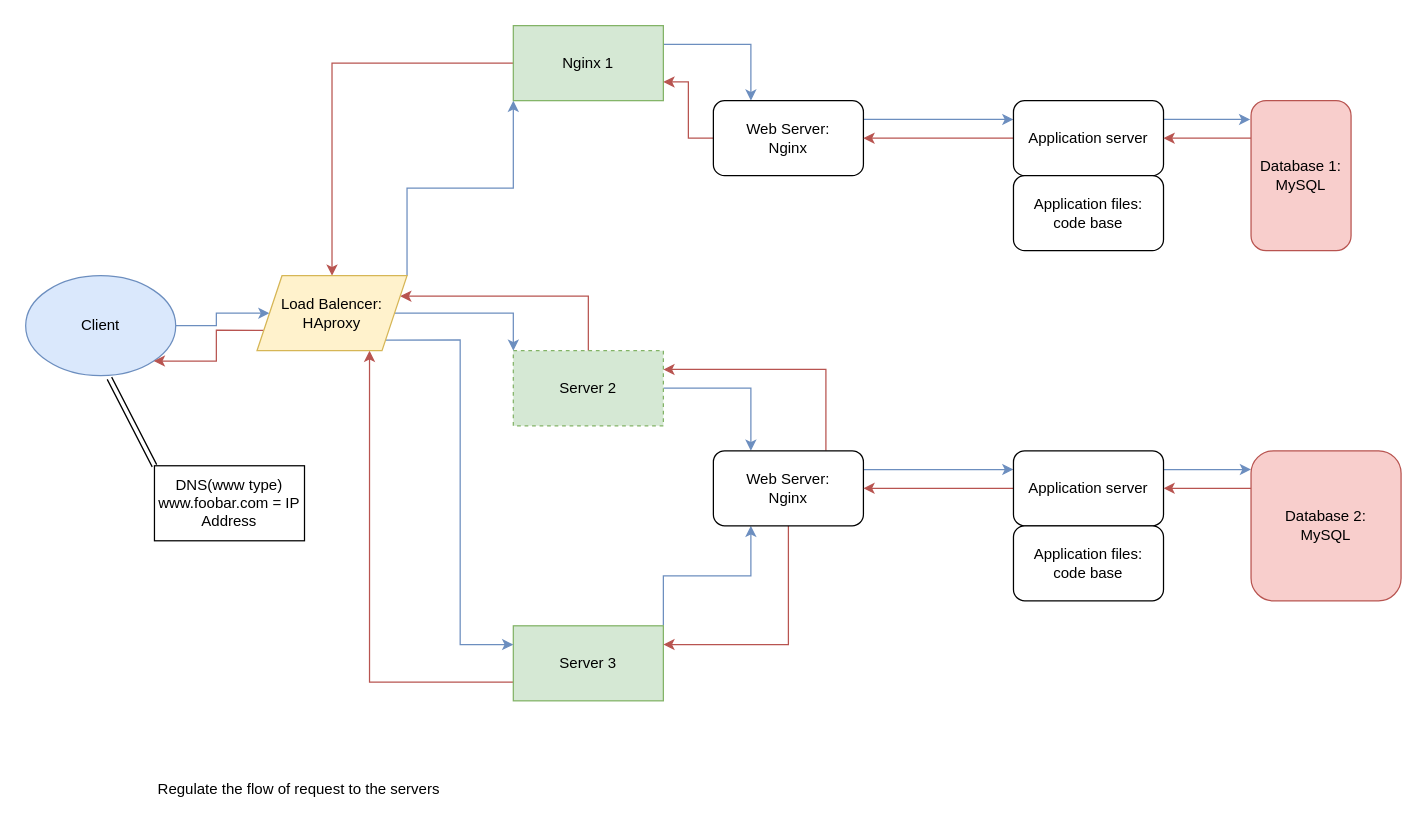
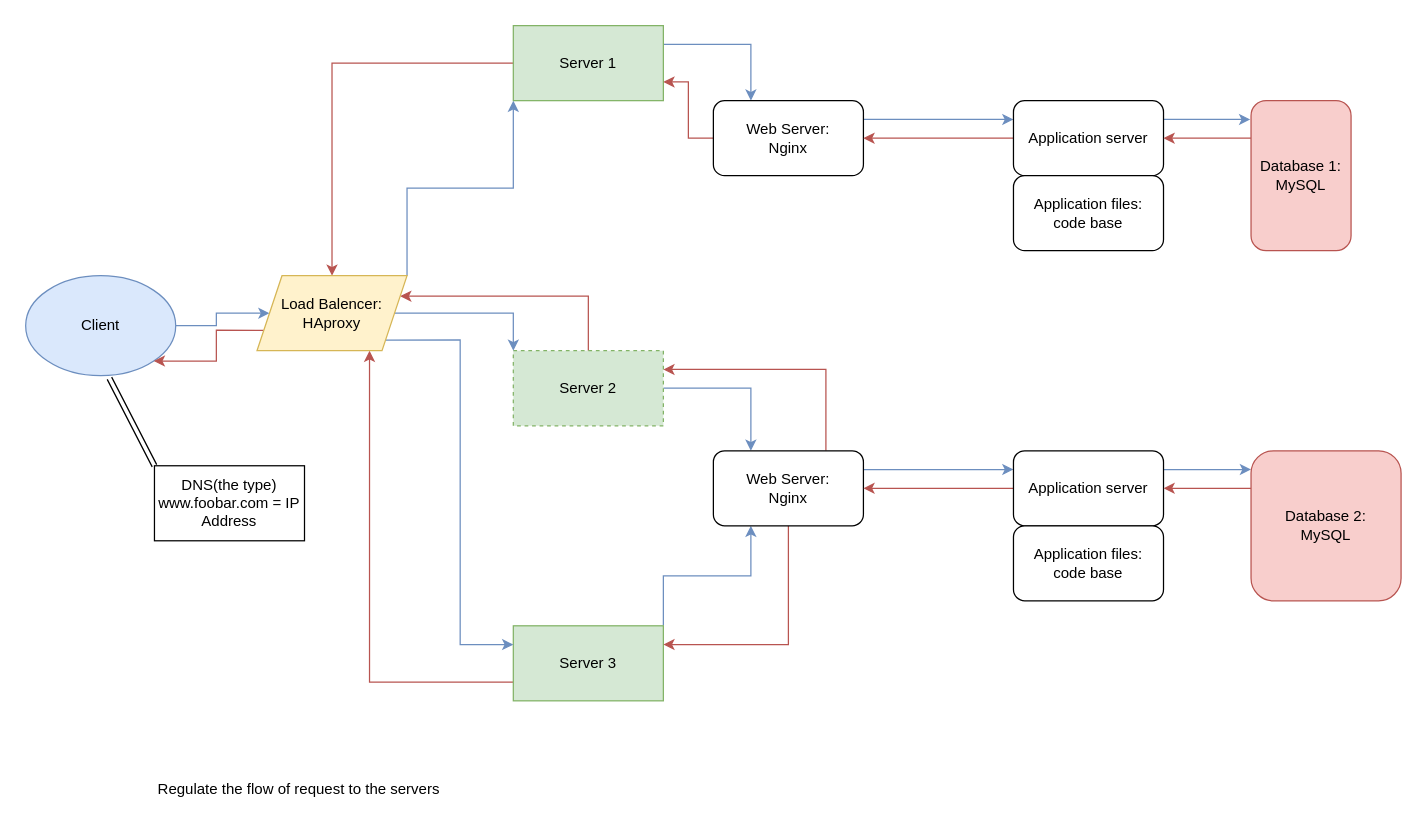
node "Nginx 1": label "Nginx 1" -> "Server 1"
node "DNS(www type) www.foobar.com = IP Address": label "DNS(www type) www.foobar.com = IP Address" -> "DNS(the type) www.foobar.com = IP Address"
